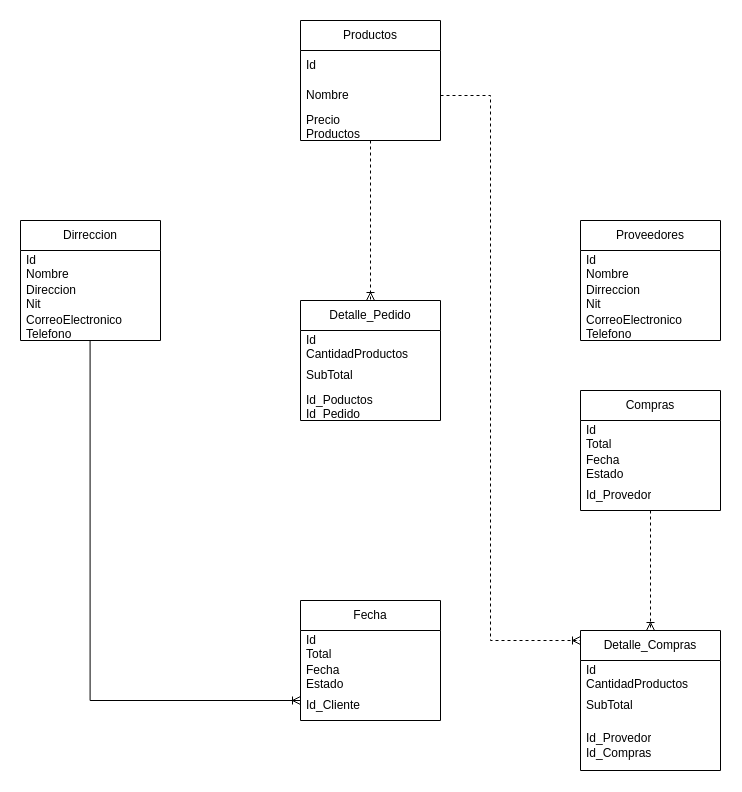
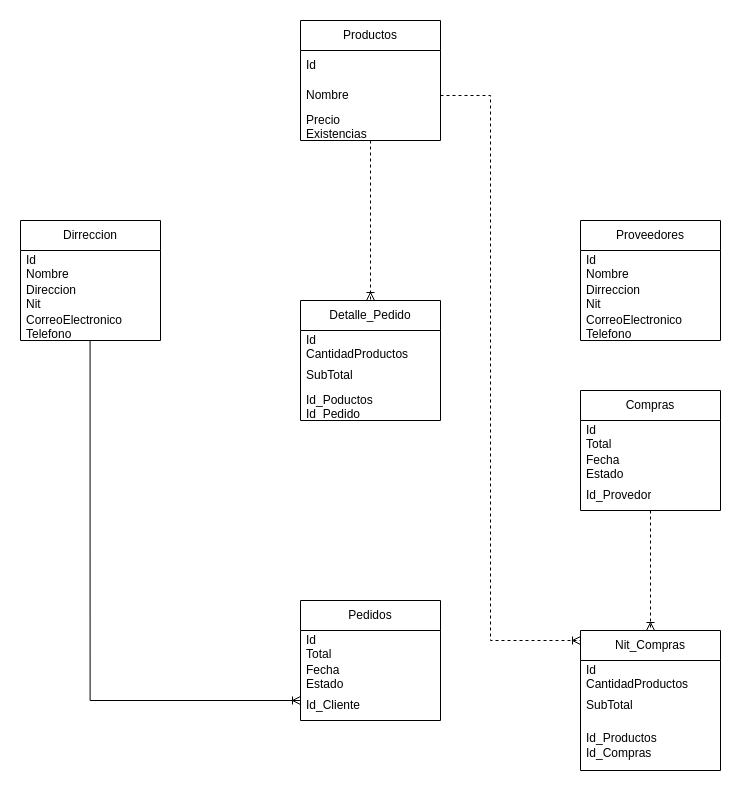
node "Precio Productos": label "Precio Productos" -> "Precio Existencias"
node "Fecha": label "Fecha" -> "Pedidos"
node "Detalle_Compras": label "Detalle_Compras" -> "Nit_Compras"
node "Id_Provedor Id_Compras": label "Id_Provedor Id_Compras" -> "Id_Productos Id_Compras"
